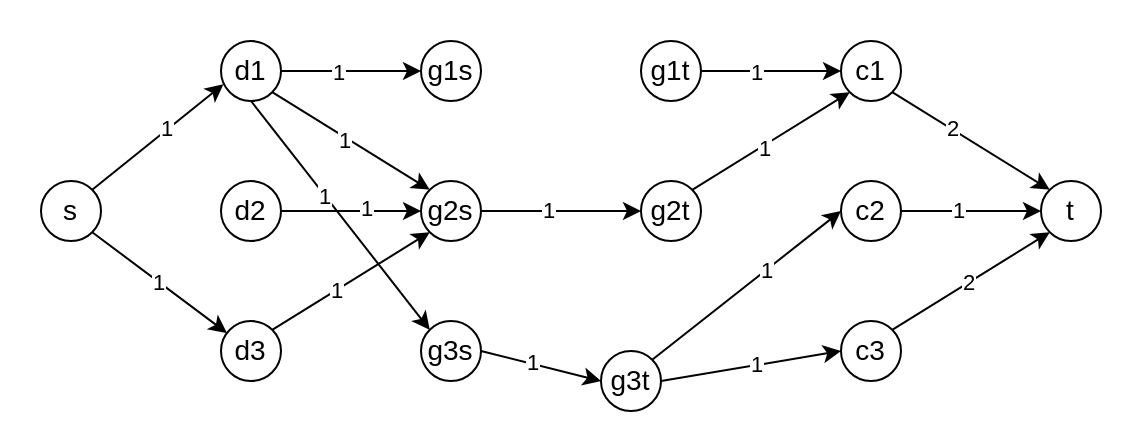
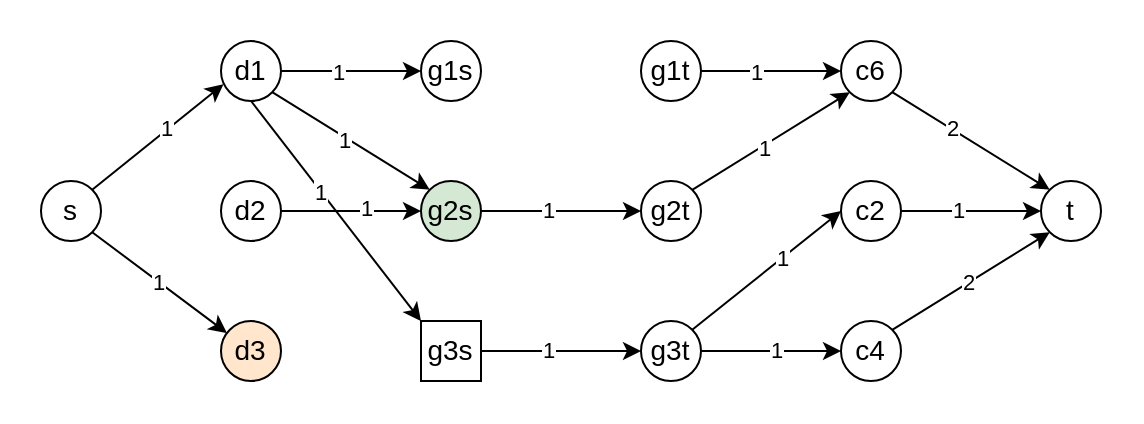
node "c1": label "c1" -> "c6"
node "g2s": fillcolor #ffffff -> #d5e8d4
edge "d3" -> "g2s": removed, label "1"
node "d3": fillcolor #ffffff -> #ffe6cc
node "g3s": shape ellipse -> rectangle
node "c3": label "c3" -> "c4"
node "g3t": moved (631, 381) -> (671, 351)
